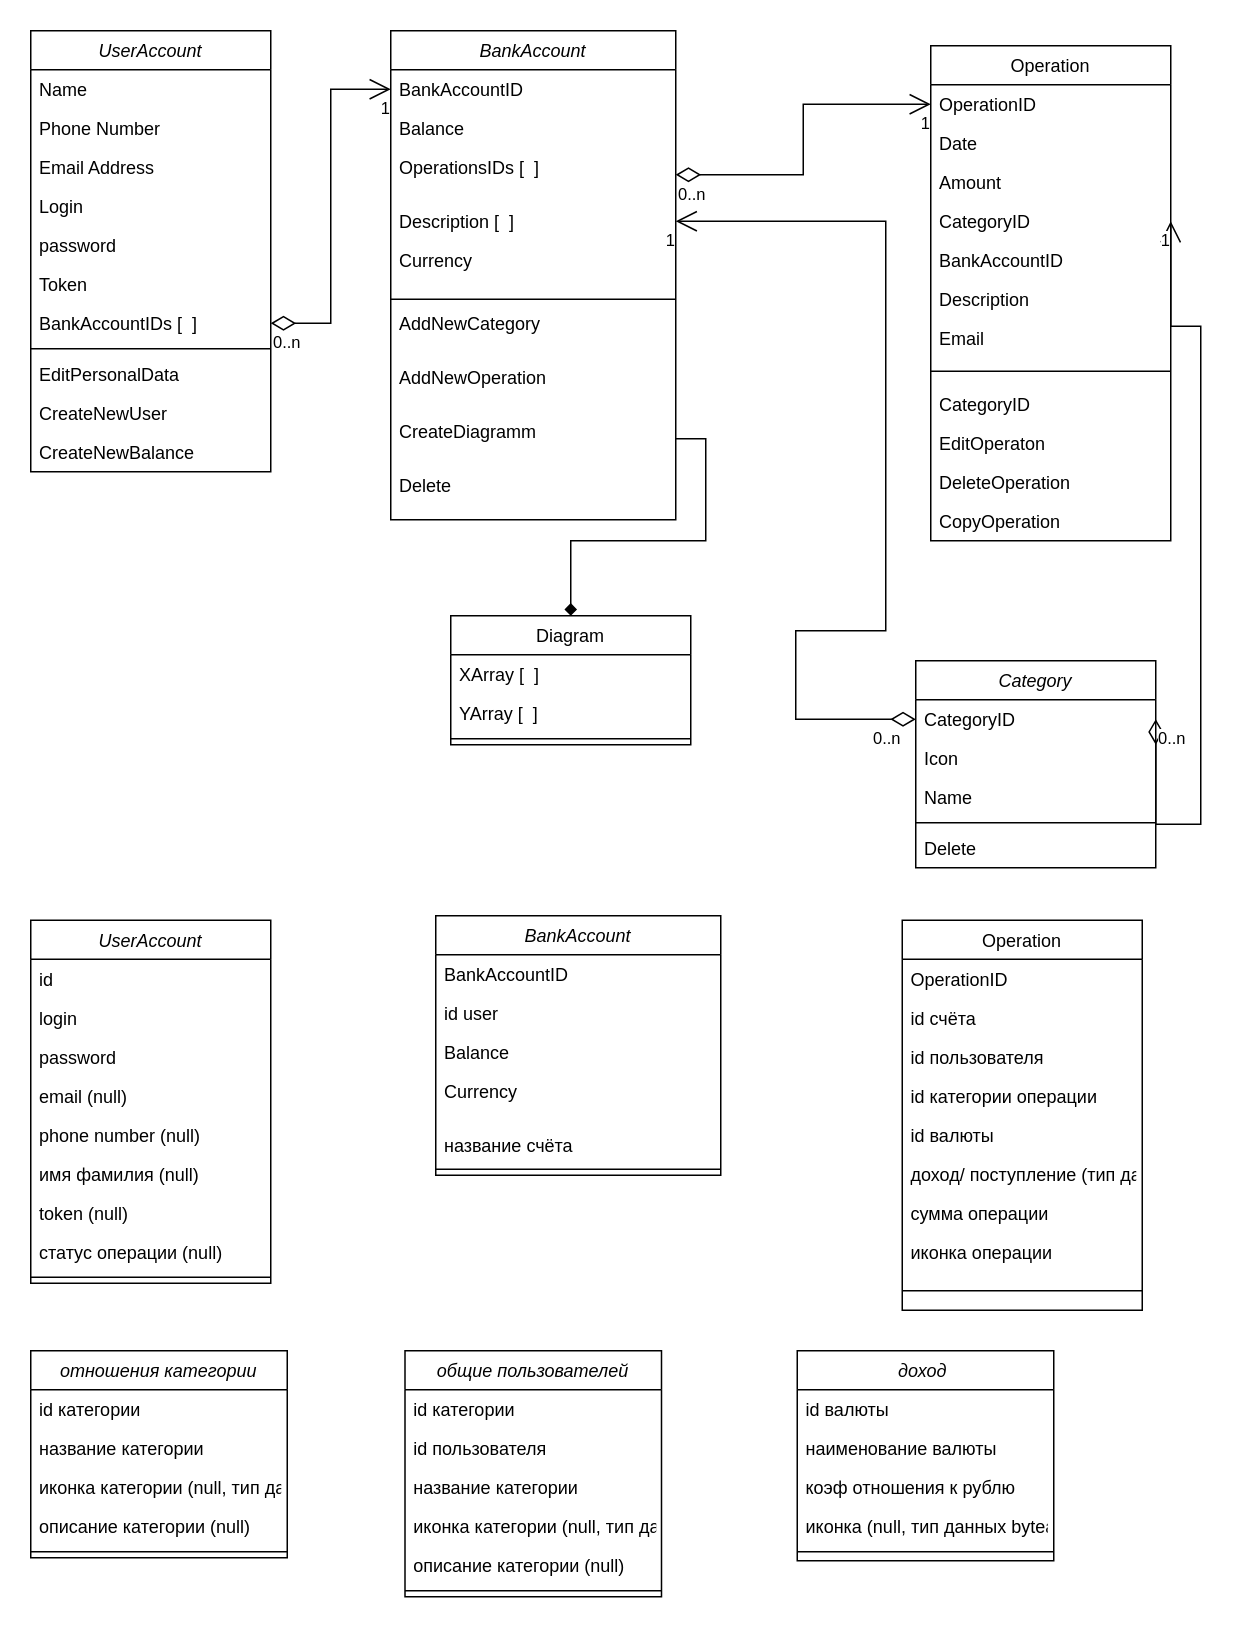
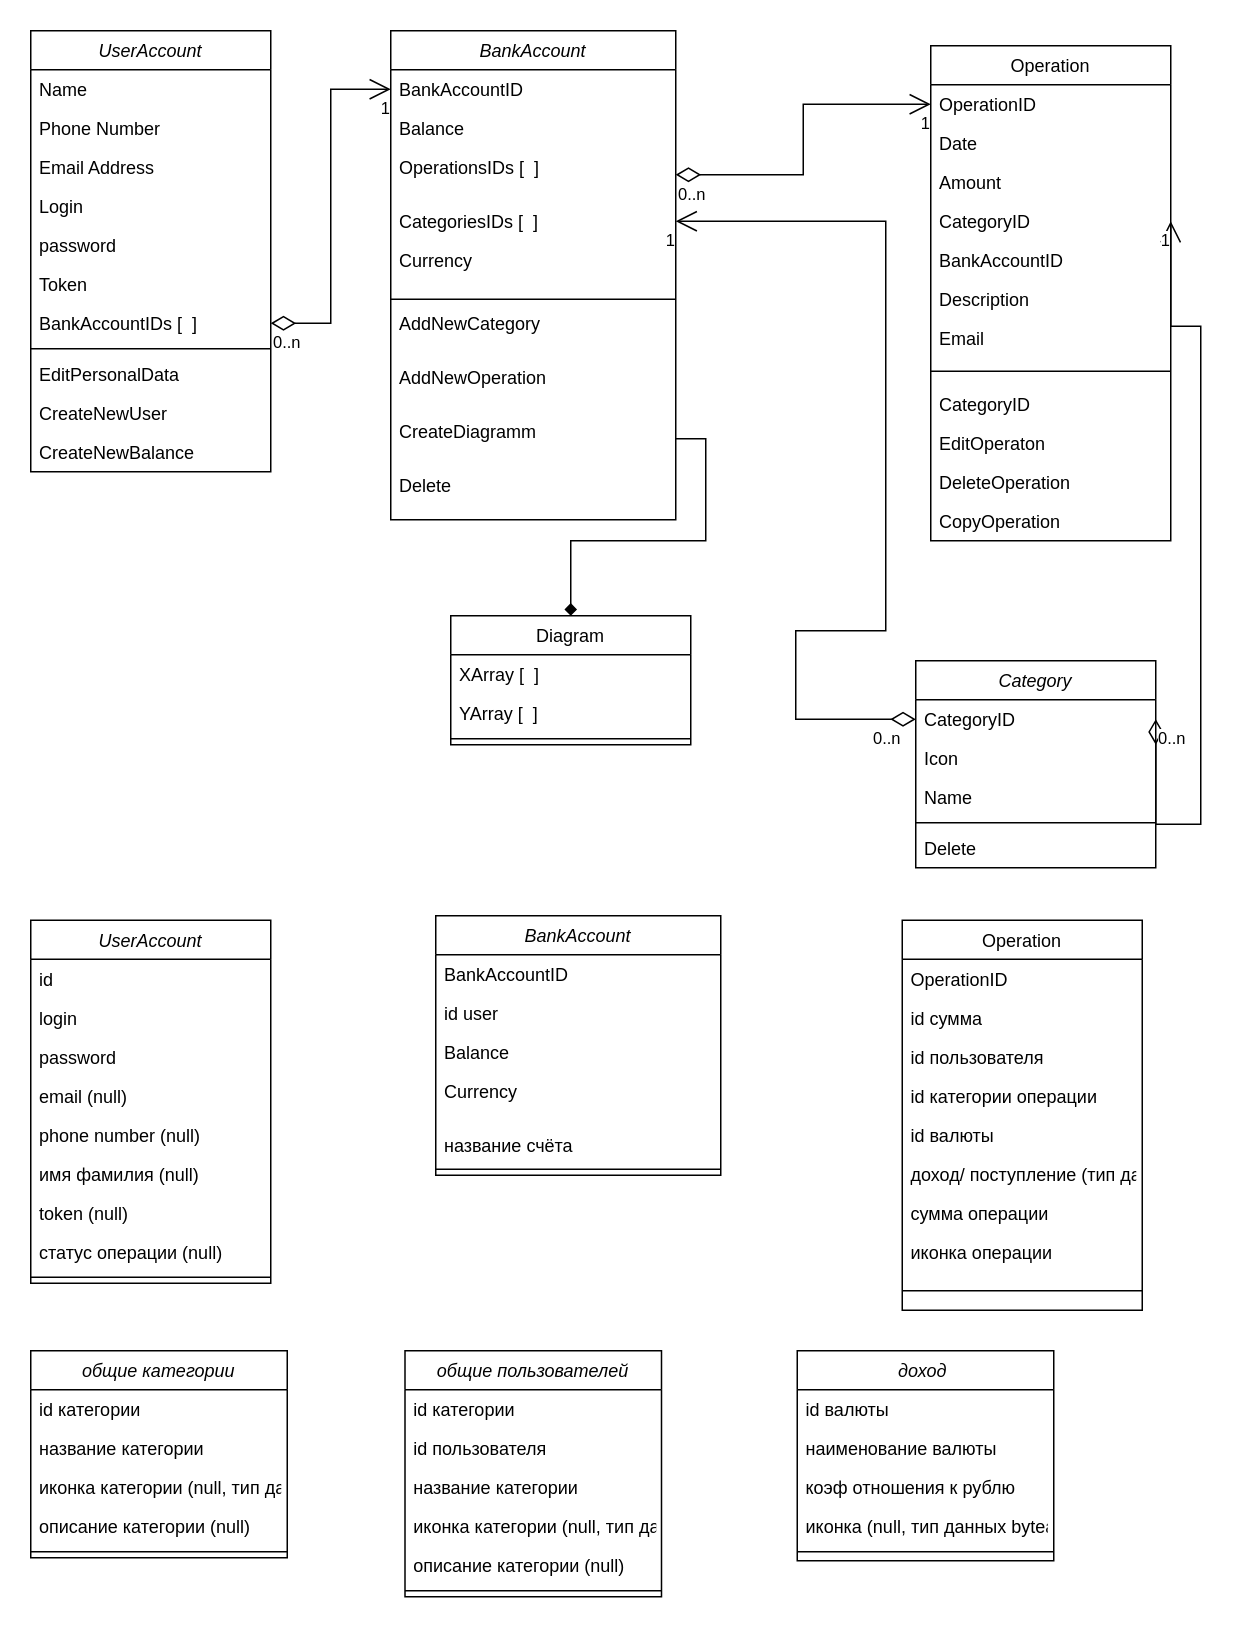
node "Description [ ]": label "Description [ ]" -> "CategoriesIDs [ ]"
node "id счёта": label "id счёта" -> "id сумма"
node "отношения категории": label "отношения категории" -> "общие категории"
